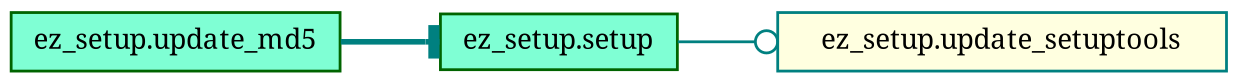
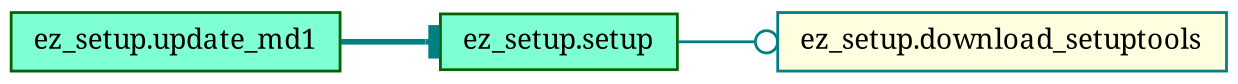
node "ez_setup.update_md5": label "ez_setup.update_md5" -> "ez_setup.update_md1"
node "ez_setup.update_setuptools": label "ez_setup.update_setuptools" -> "ez_setup.download_setuptools"
